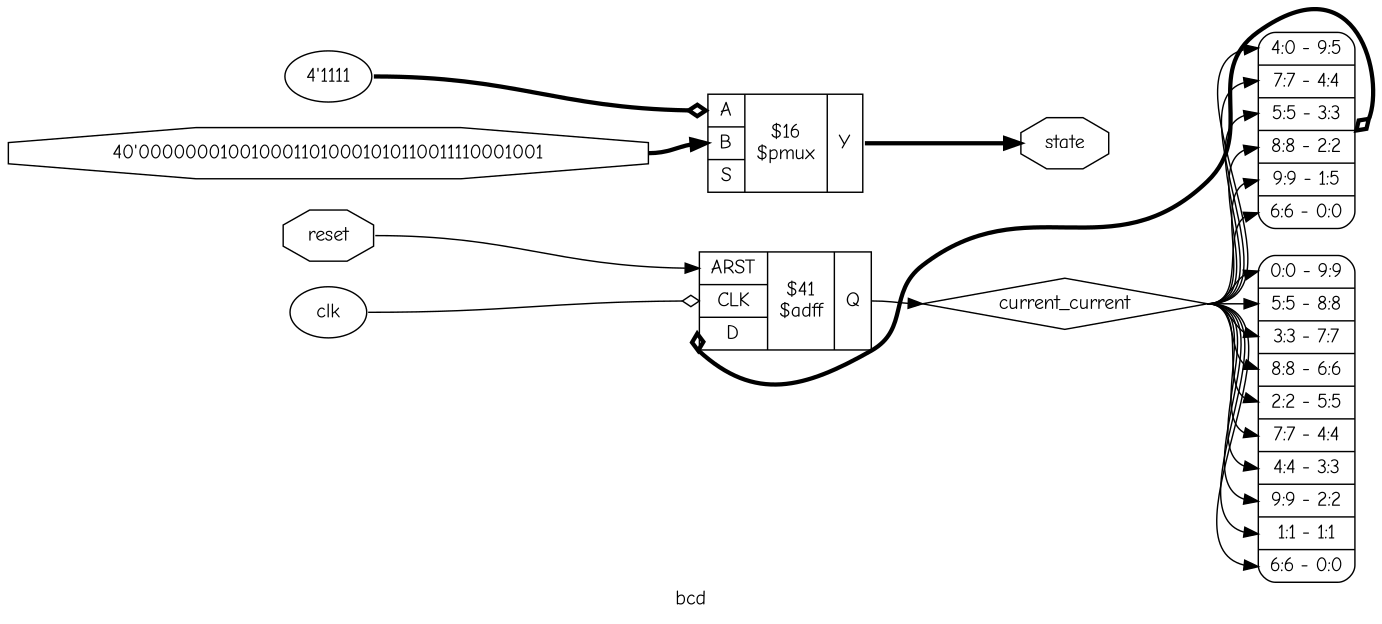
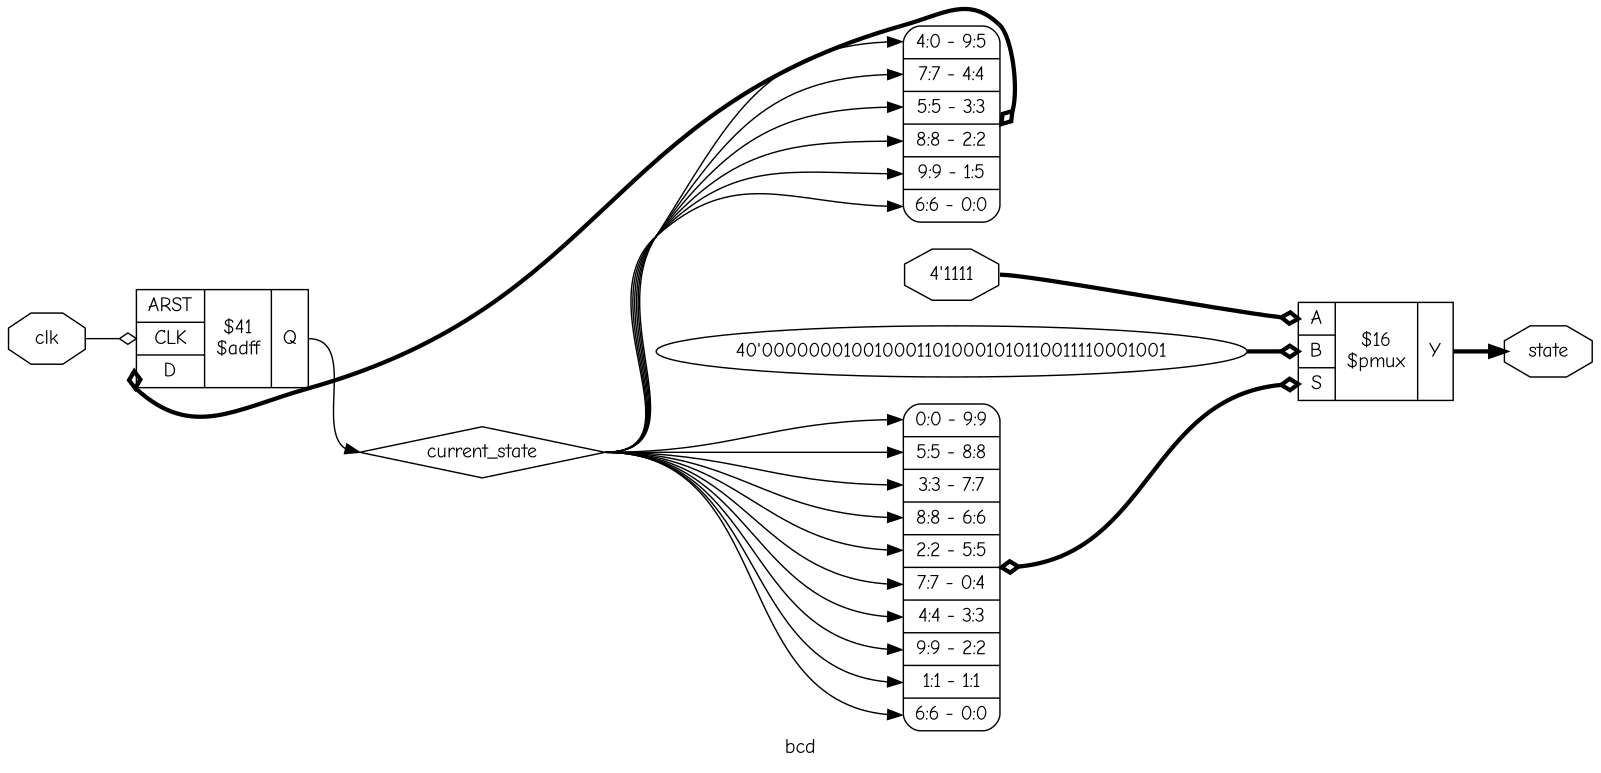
node "4'1111": shape ellipse -> octagon
edge "40'0000000100100011010001010110011110001001" -> "A": arrowhead normal -> odiamond
node "40'0000000100100011010001010110011110001001": shape octagon -> ellipse
node "reset": removed
node "current_current": label "current_current" -> "current_state"
node "clk": shape ellipse -> octagon
node "0:0 - 9:9": text "7:7 - 4:4" -> "7:7 - 0:4"
edge "A" -- "0:0 - 9:9": added
